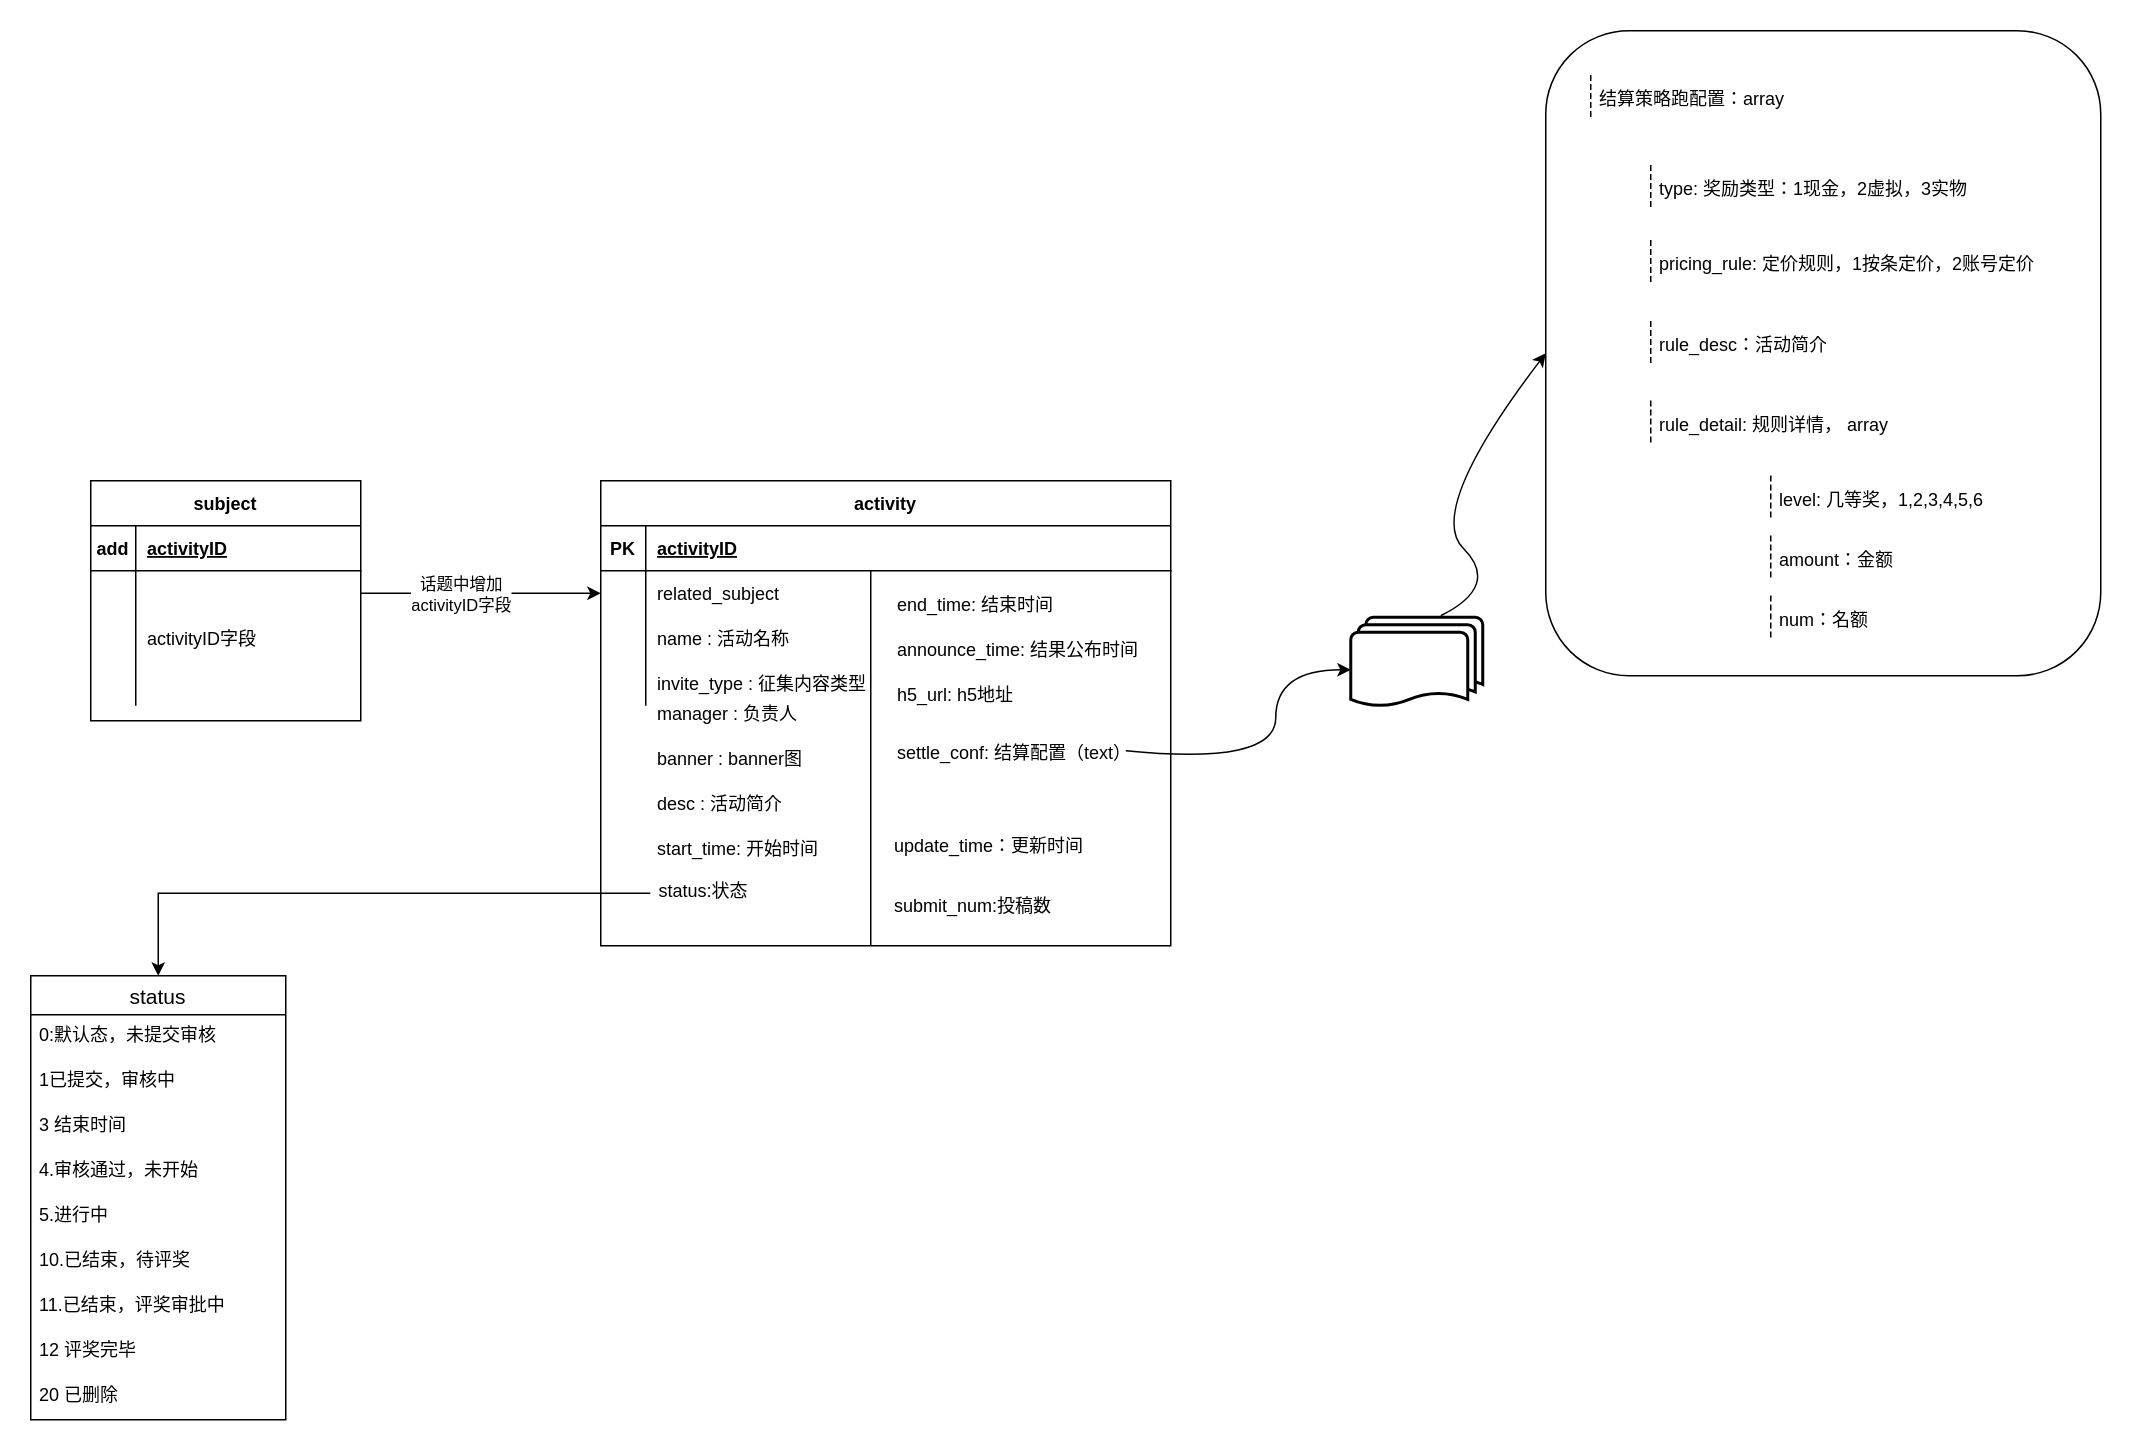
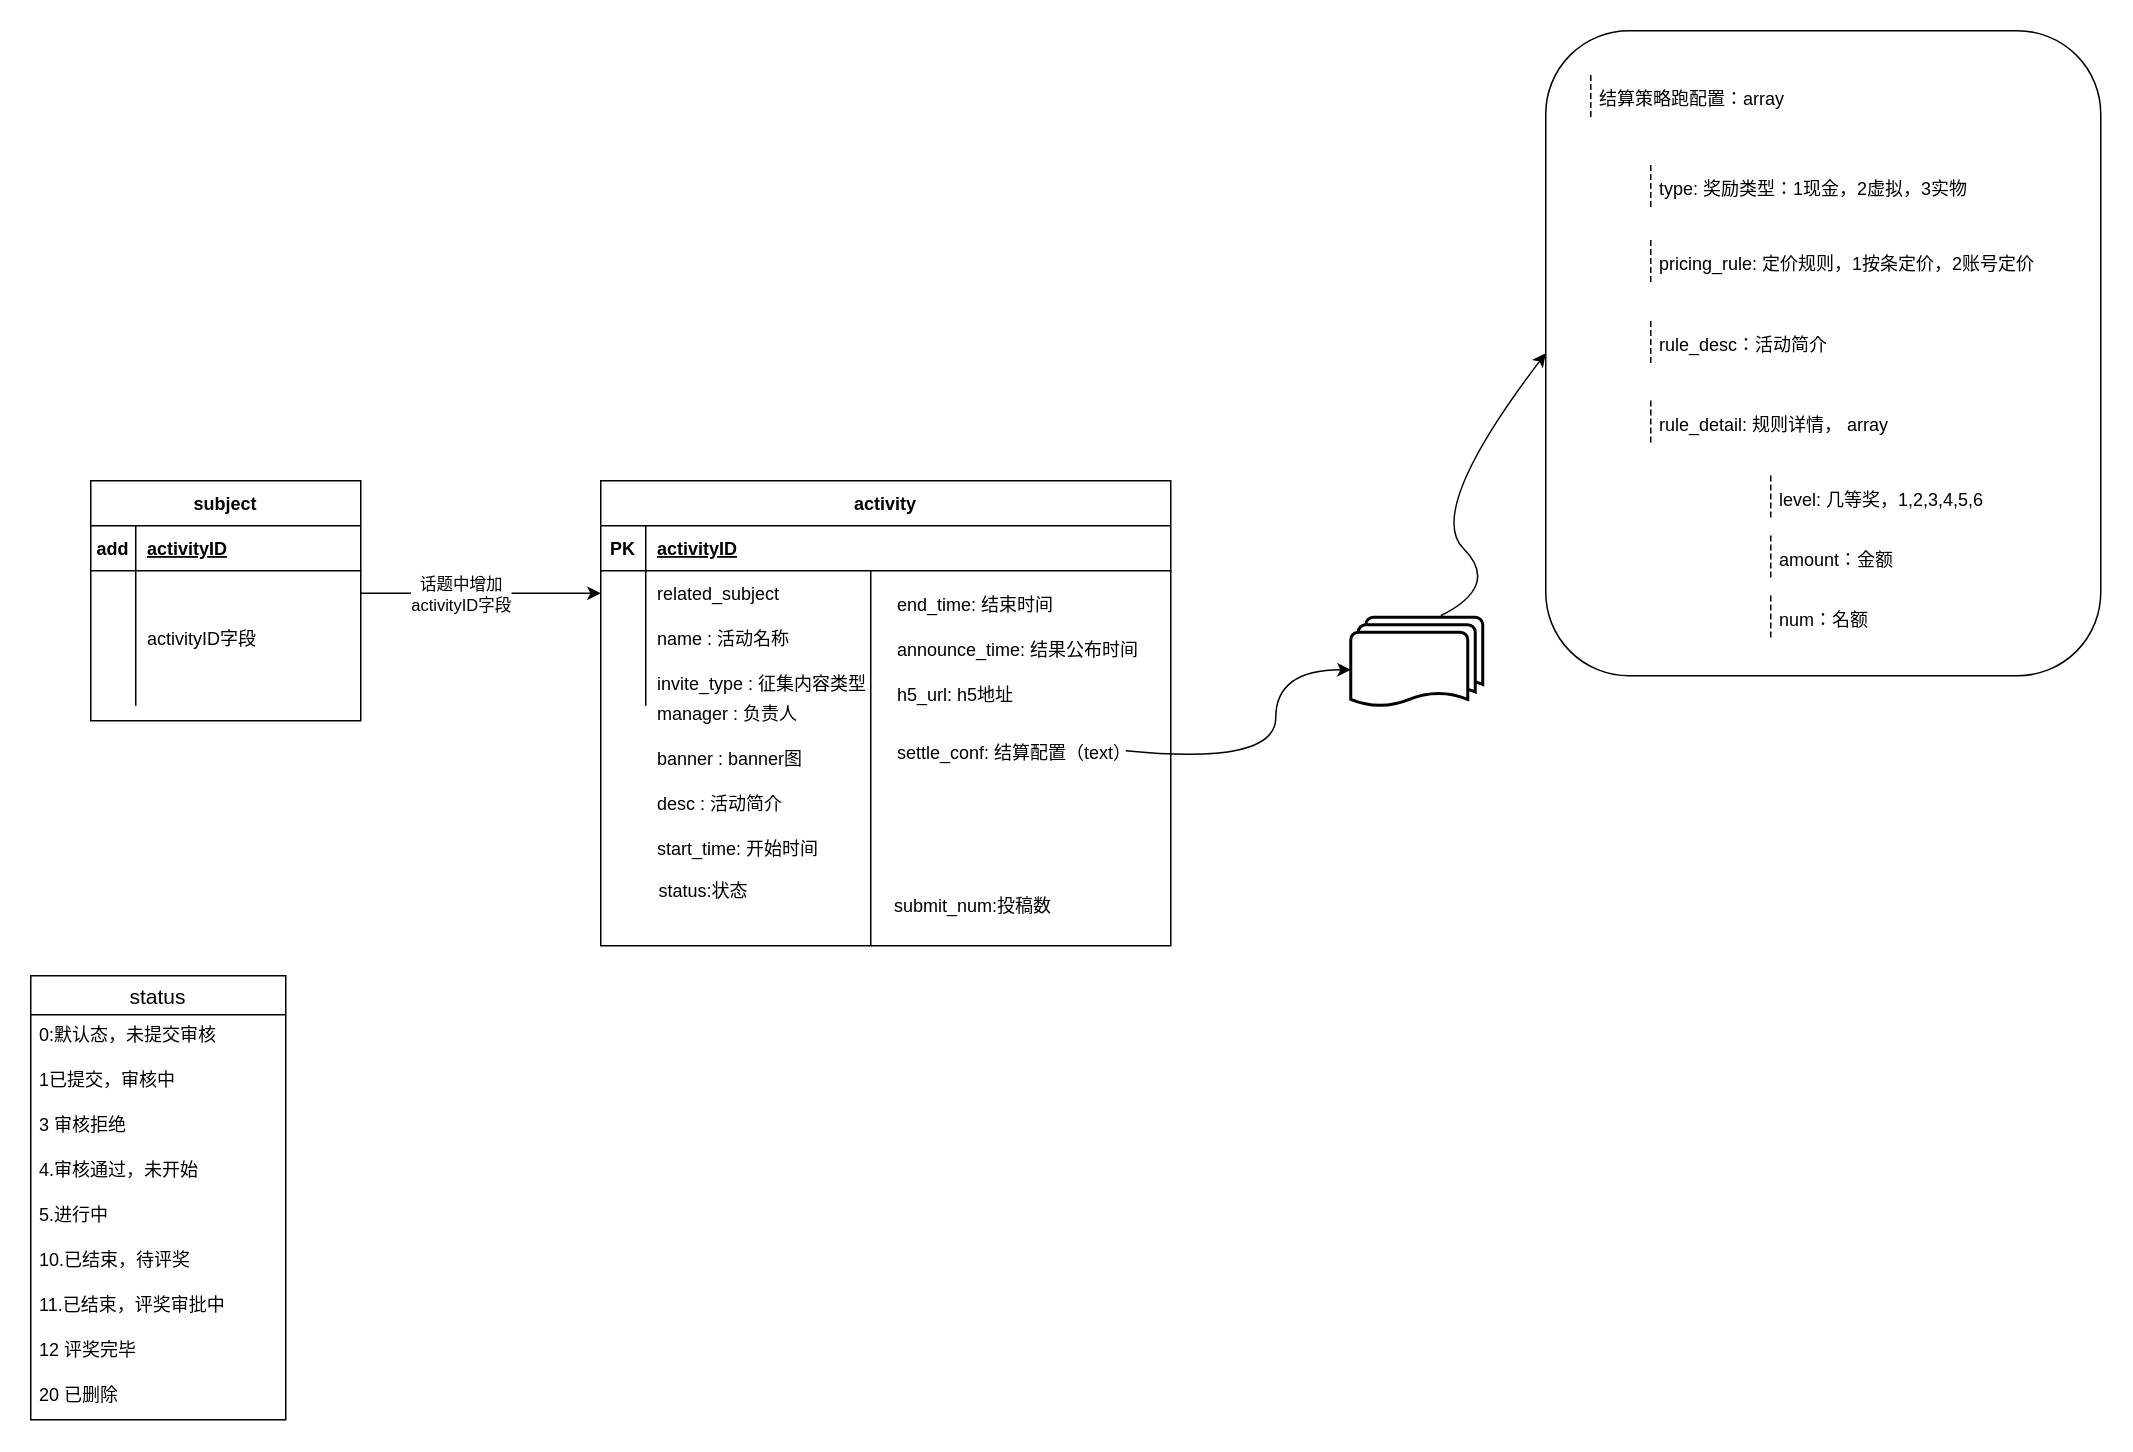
node "update_time：更新时间": removed
edge "status:状态" -> "status": removed
node "3 结束时间": label "3 结束时间" -> "3 审核拒绝"
